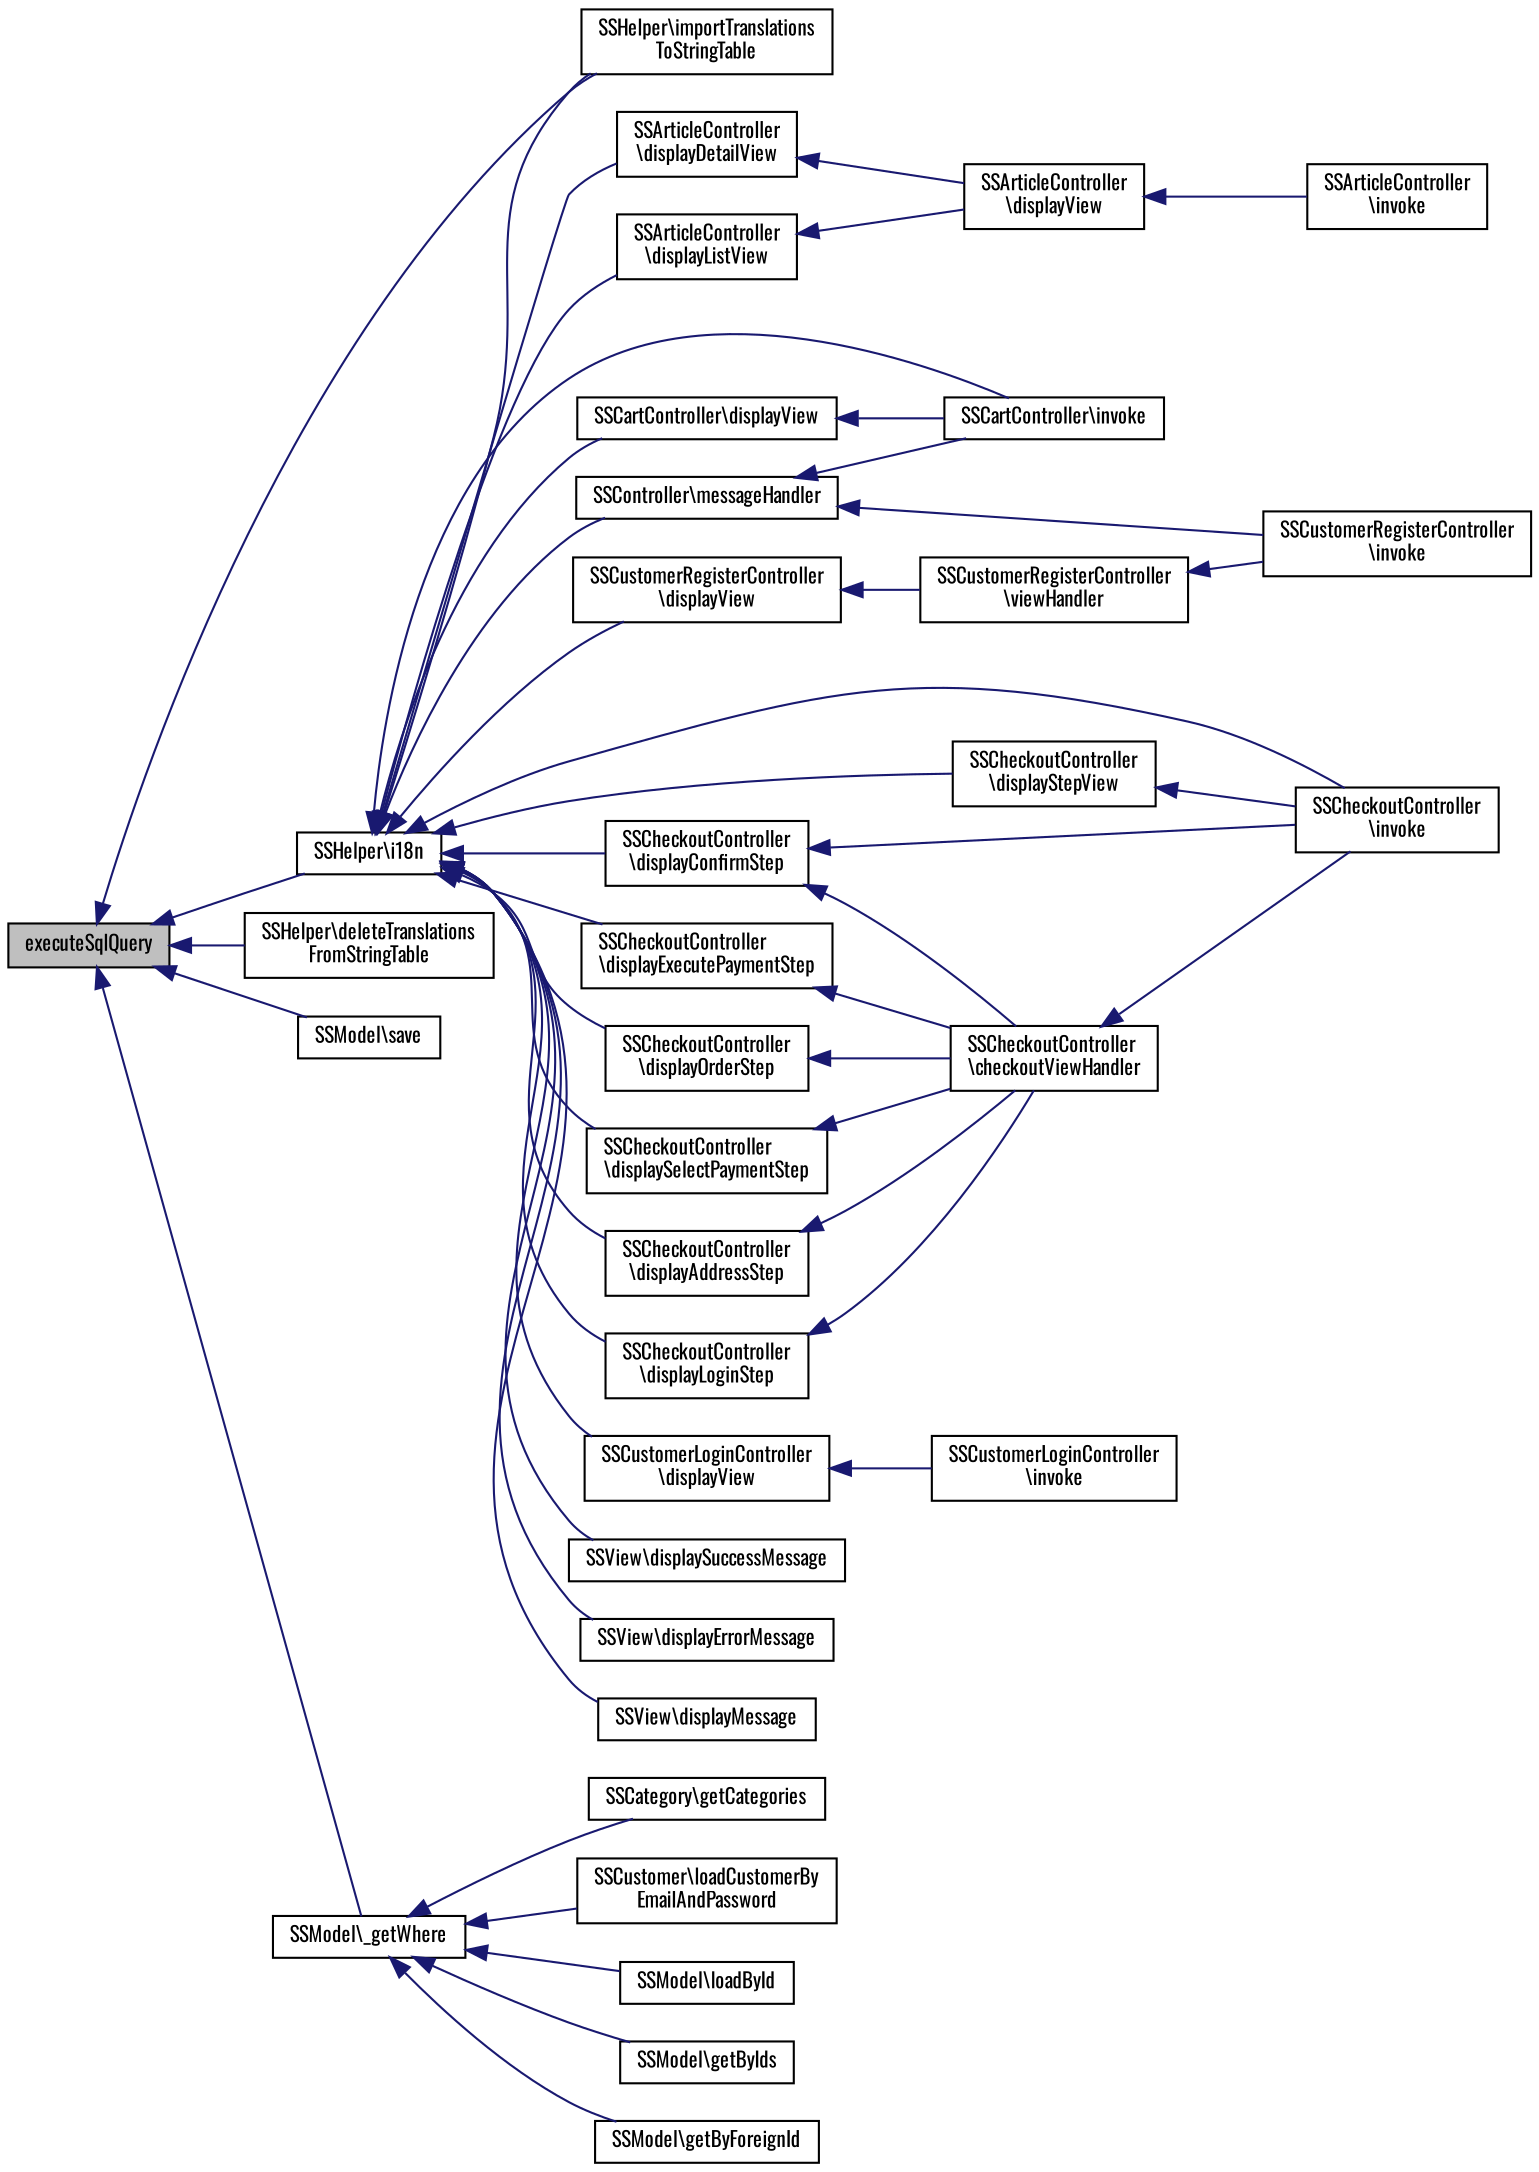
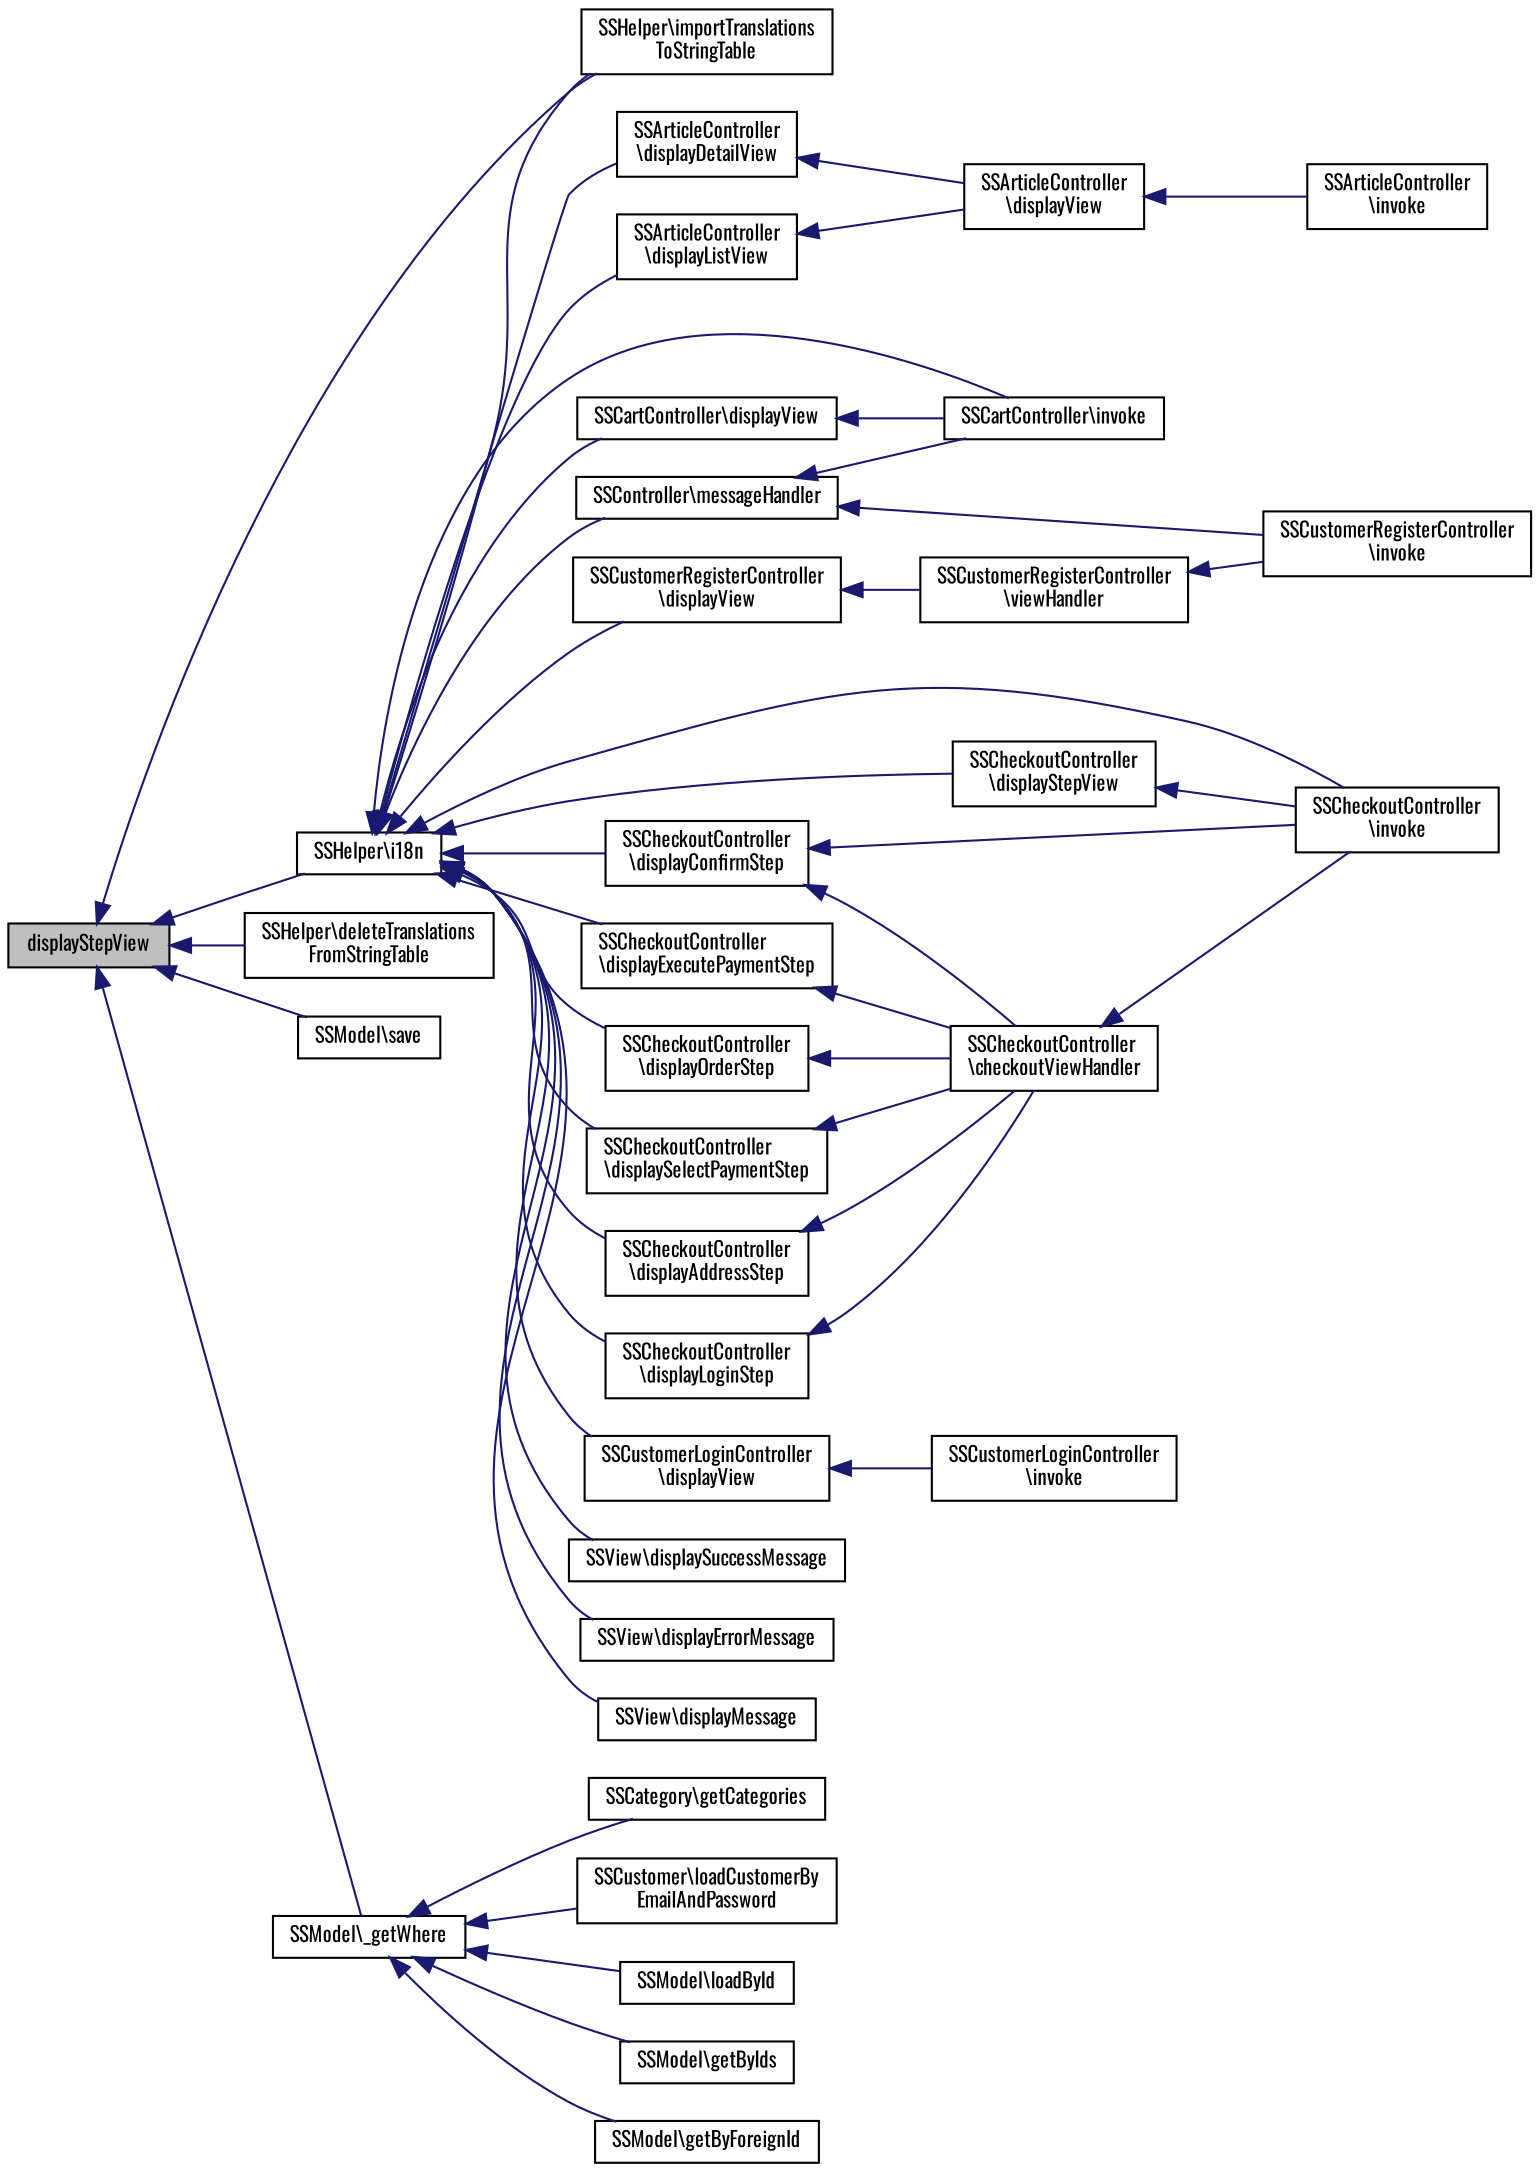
node "executeSqlQuery": label "executeSqlQuery" -> "displayStepView"
